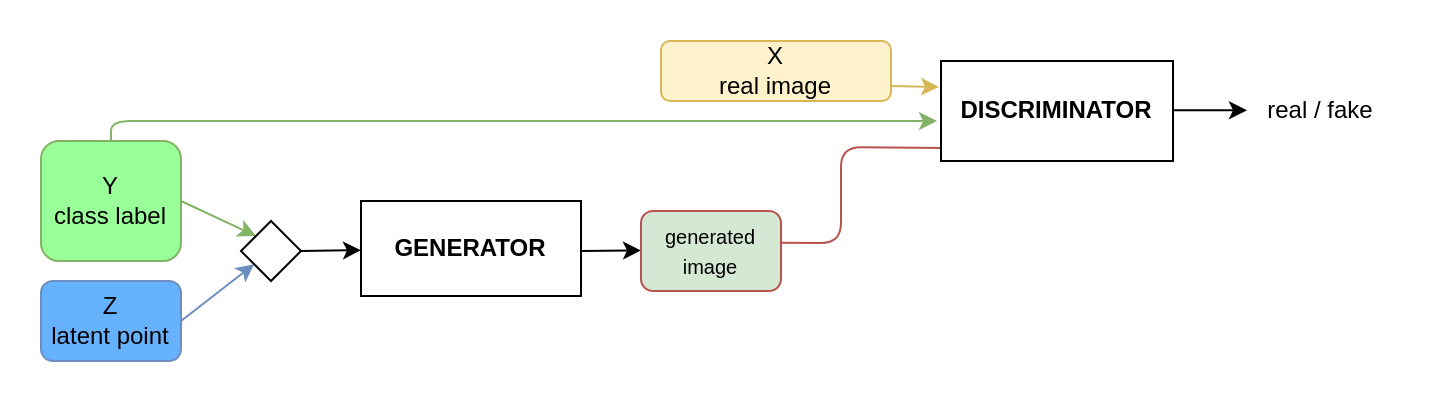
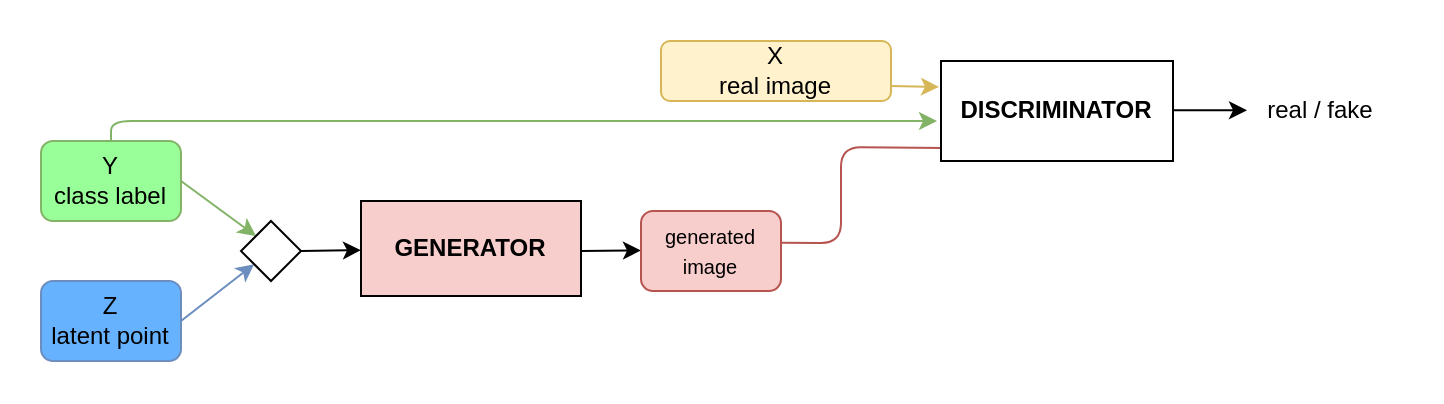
node "Y class label": size 140x120 -> 140x80
node "GENERATOR": fillcolor #ffffff -> #f8cecc
node "generated image": fillcolor #d5e8d4 -> #f8cecc
